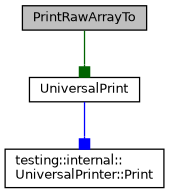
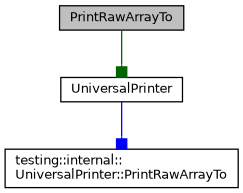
node "UniversalPrint": label "UniversalPrint" -> "UniversalPrinter"
node "testing::internal:: UniversalPrinter::Print": label "testing::internal:: UniversalPrinter::Print" -> "testing::internal:: UniversalPrinter::PrintRawArrayTo"
